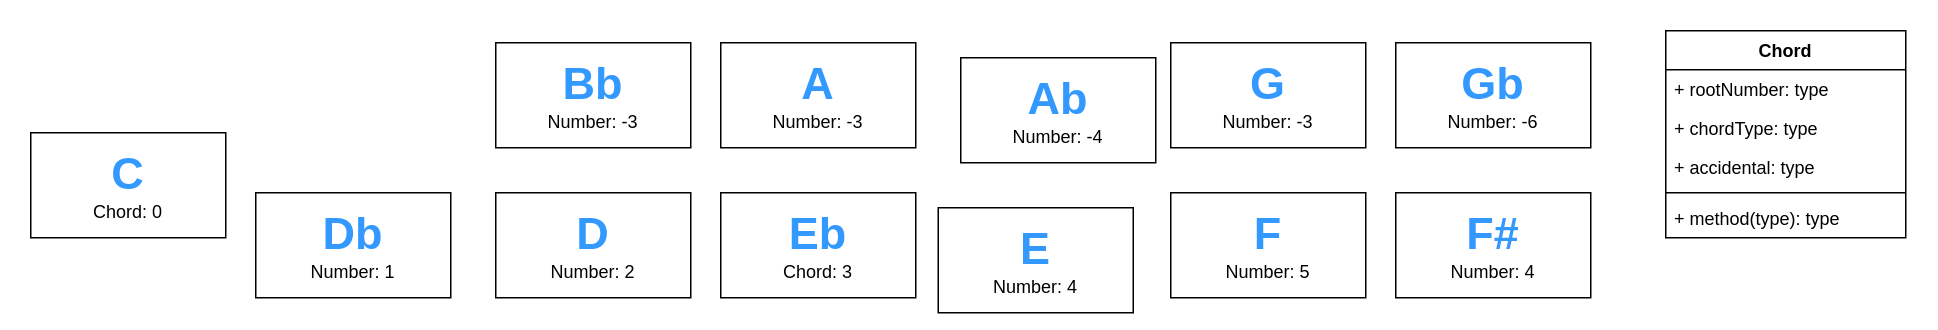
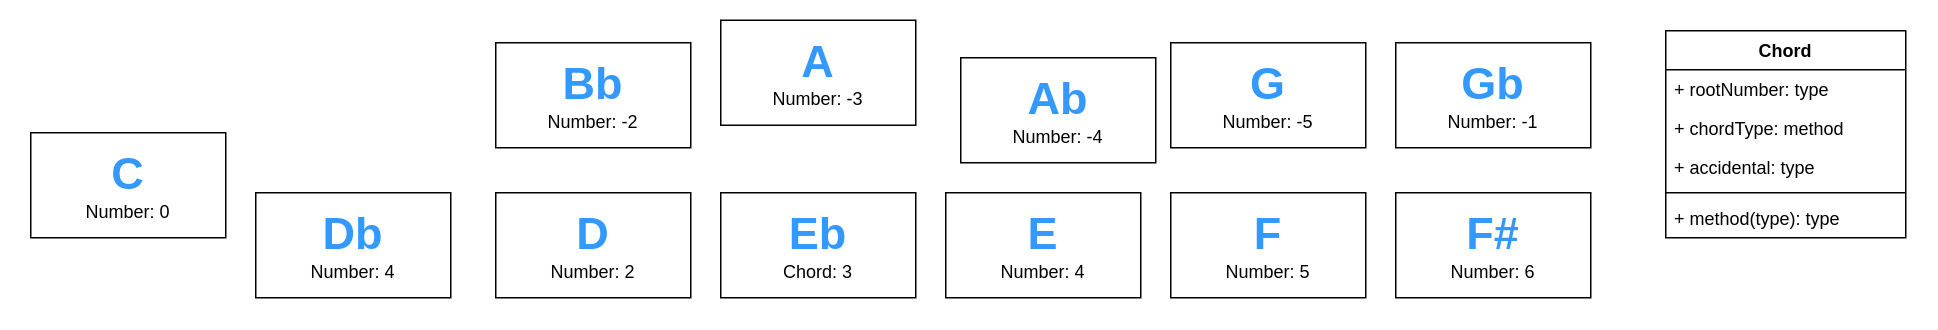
node "Bb Number: -3": label "Bb Number: -3" -> "Bb Number: -2"
node "A Number: -3": moved (818, 95) -> (818, 73)
node "G Number: -3": label "G Number: -3" -> "G Number: -5"
node "Gb Number: -6": label "Gb Number: -6" -> "Gb Number: -1"
node "+ chordType: type": label "+ chordType: type" -> "+ chordType: method"
node "C Chord: 0": label "C Chord: 0" -> "C Number: 0"
node "Db Number: 1": label "Db Number: 1" -> "Db Number: 4"
node "F# Number: 4": label "F# Number: 4" -> "F# Number: 6"
node "E Number: 4": moved (1036, 260) -> (1043, 245)
